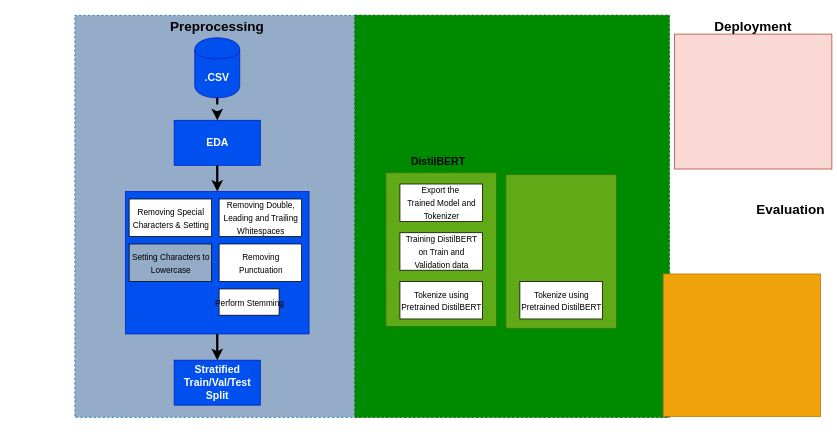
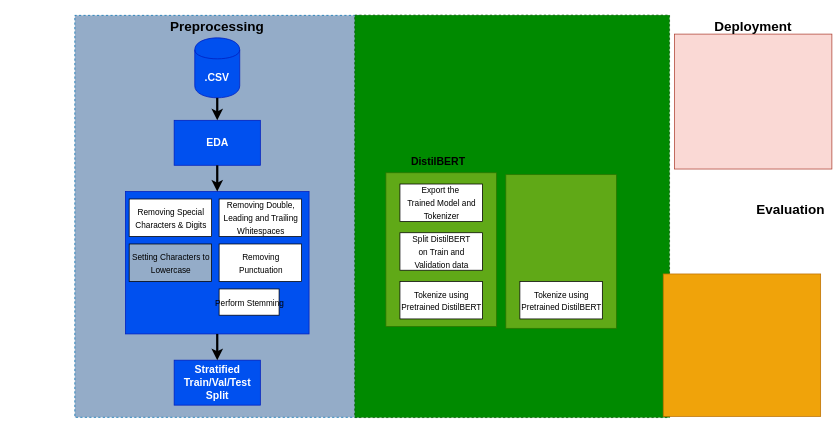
edge ".CSV" -> "EDA": style dashed -> solid
node "Removing Special Characters & Setting": label "Removing Special Characters & Setting" -> "Removing Special Characters & Digits"
node "Training DistilBERT on Train and Validation data": label "Training DistilBERT on Train and Validation data" -> "Split DistilBERT on Train and Validation data"
